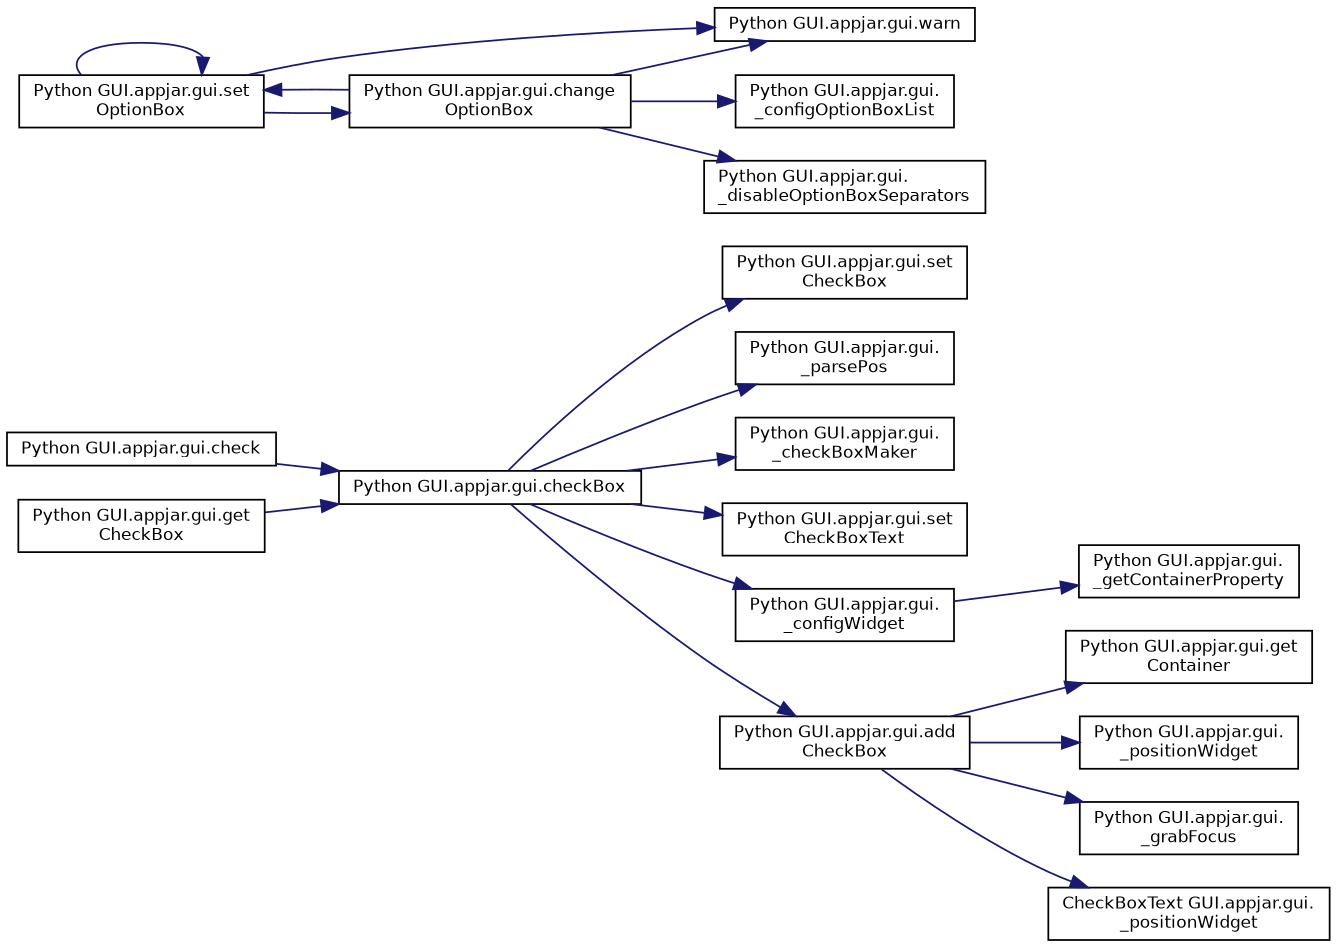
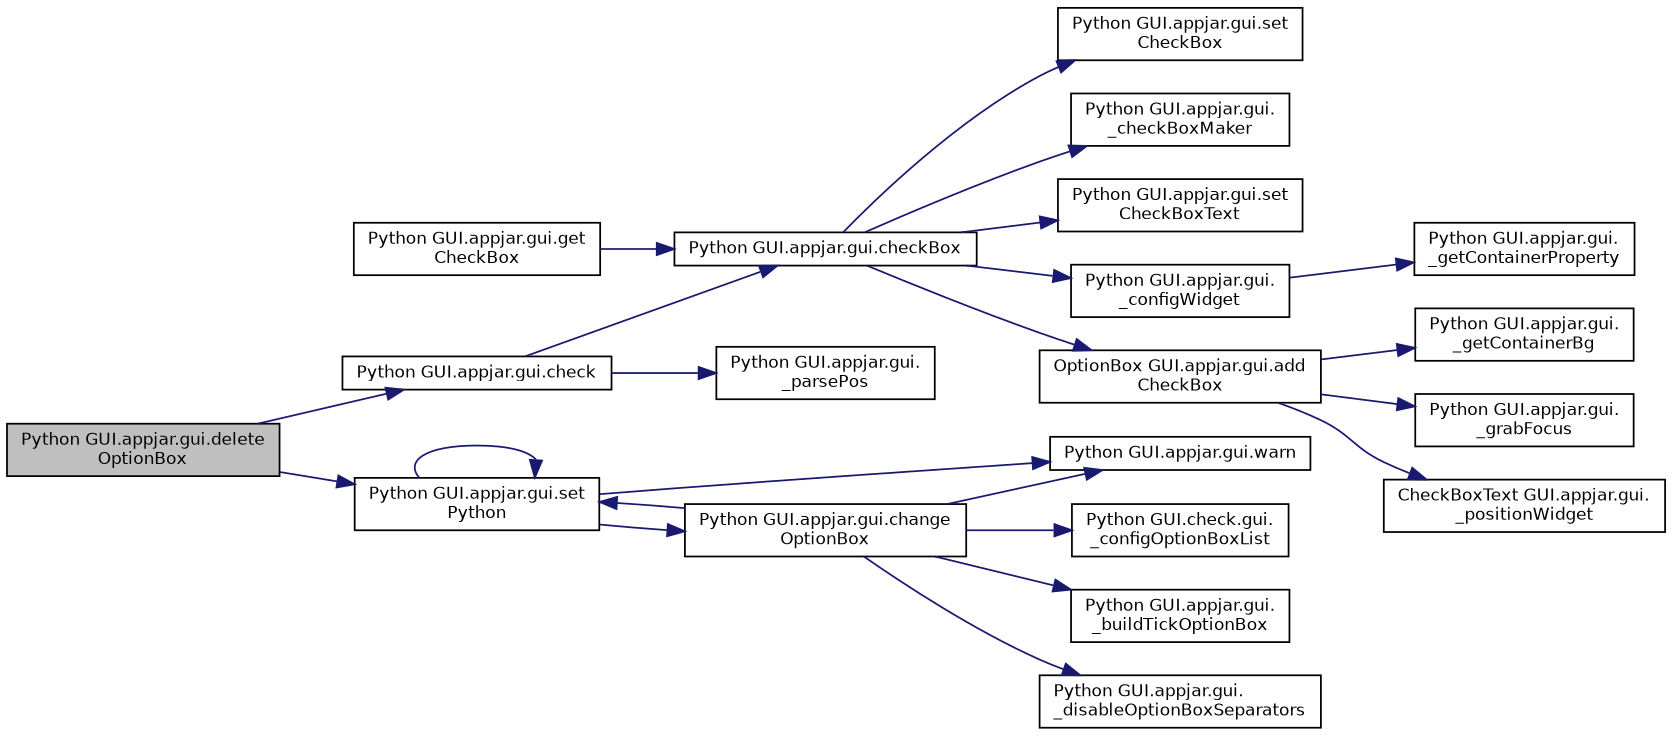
node "Python GUI.appjar.gui.set OptionBox": label "Python GUI.appjar.gui.set OptionBox" -> "Python GUI.appjar.gui.set Python"
node "Python GUI.appjar.gui. _configOptionBoxList": label "Python GUI.appjar.gui. _configOptionBoxList" -> "Python GUI.check.gui. _configOptionBoxList"
edge "Python GUI.appjar.gui.checkBox" -> "Python GUI.appjar.gui. _parsePos": now "Python GUI.appjar.gui.check" -> "Python GUI.appjar.gui. _parsePos"
node "Python GUI.appjar.gui.delete OptionBox": added
node "Python GUI.appjar.gui. _buildTickOptionBox": added
node "Python GUI.appjar.gui.get Container": removed
node "Python GUI.appjar.gui.add CheckBox": label "Python GUI.appjar.gui.add CheckBox" -> "OptionBox GUI.appjar.gui.add CheckBox"
node "Python GUI.appjar.gui. _positionWidget": label "Python GUI.appjar.gui. _positionWidget" -> "Python GUI.appjar.gui. _getContainerBg"
